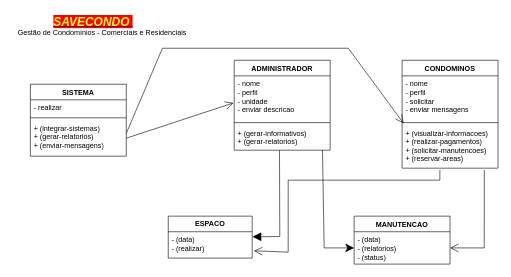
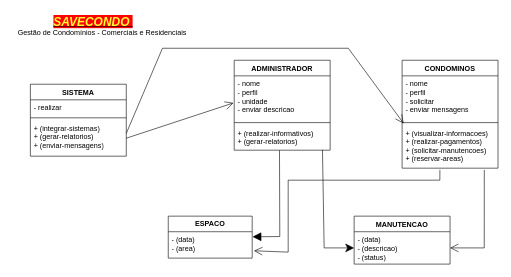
node "+ (gerar-informativos) + (gerar-relatorios)": label "+ (gerar-informativos) + (gerar-relatorios)" -> "+ (realizar-informativos) + (gerar-relatorios)"
node "- (data) - (realizar)": label "- (data) - (realizar)" -> "- (data) - (area)"
node "- (data) - (relatorios) - (status)": label "- (data) - (relatorios) - (status)" -> "- (data) - (descricao) - (status)"
